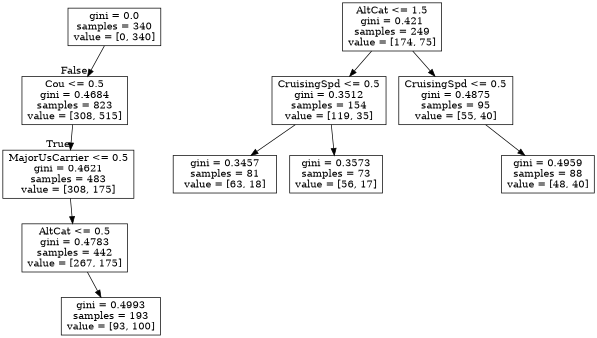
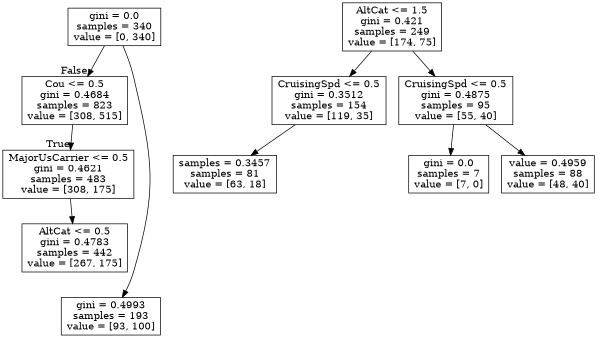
node "gini = 0.3457 samples = 81 value = [63, 18]": label "gini = 0.3457 samples = 81 value = [63, 18]" -> "samples = 0.3457 samples = 81 value = [63, 18]"
node "gini = 0.3573 samples = 73 value = [56, 17]": removed
node "gini = 0.0 samples = 7 value = [7, 0]": added
node "gini = 0.4959 samples = 88 value = [48, 40]": label "gini = 0.4959 samples = 88 value = [48, 40]" -> "value = 0.4959 samples = 88 value = [48, 40]"
edge "AltCat <= 0.5 gini = 0.4783 samples = 442 value = [267, 175]" -> "gini = 0.4993 samples = 193 value = [93, 100]": now "gini = 0.0 samples = 340 value = [0, 340]" -> "gini = 0.4993 samples = 193 value = [93, 100]"
